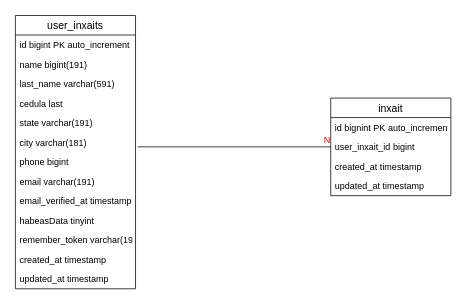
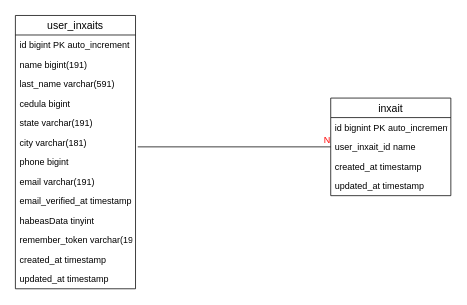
node "cedula last": label "cedula last" -> "cedula bigint"
node "user_inxait_id bigint": label "user_inxait_id bigint" -> "user_inxait_id name"
